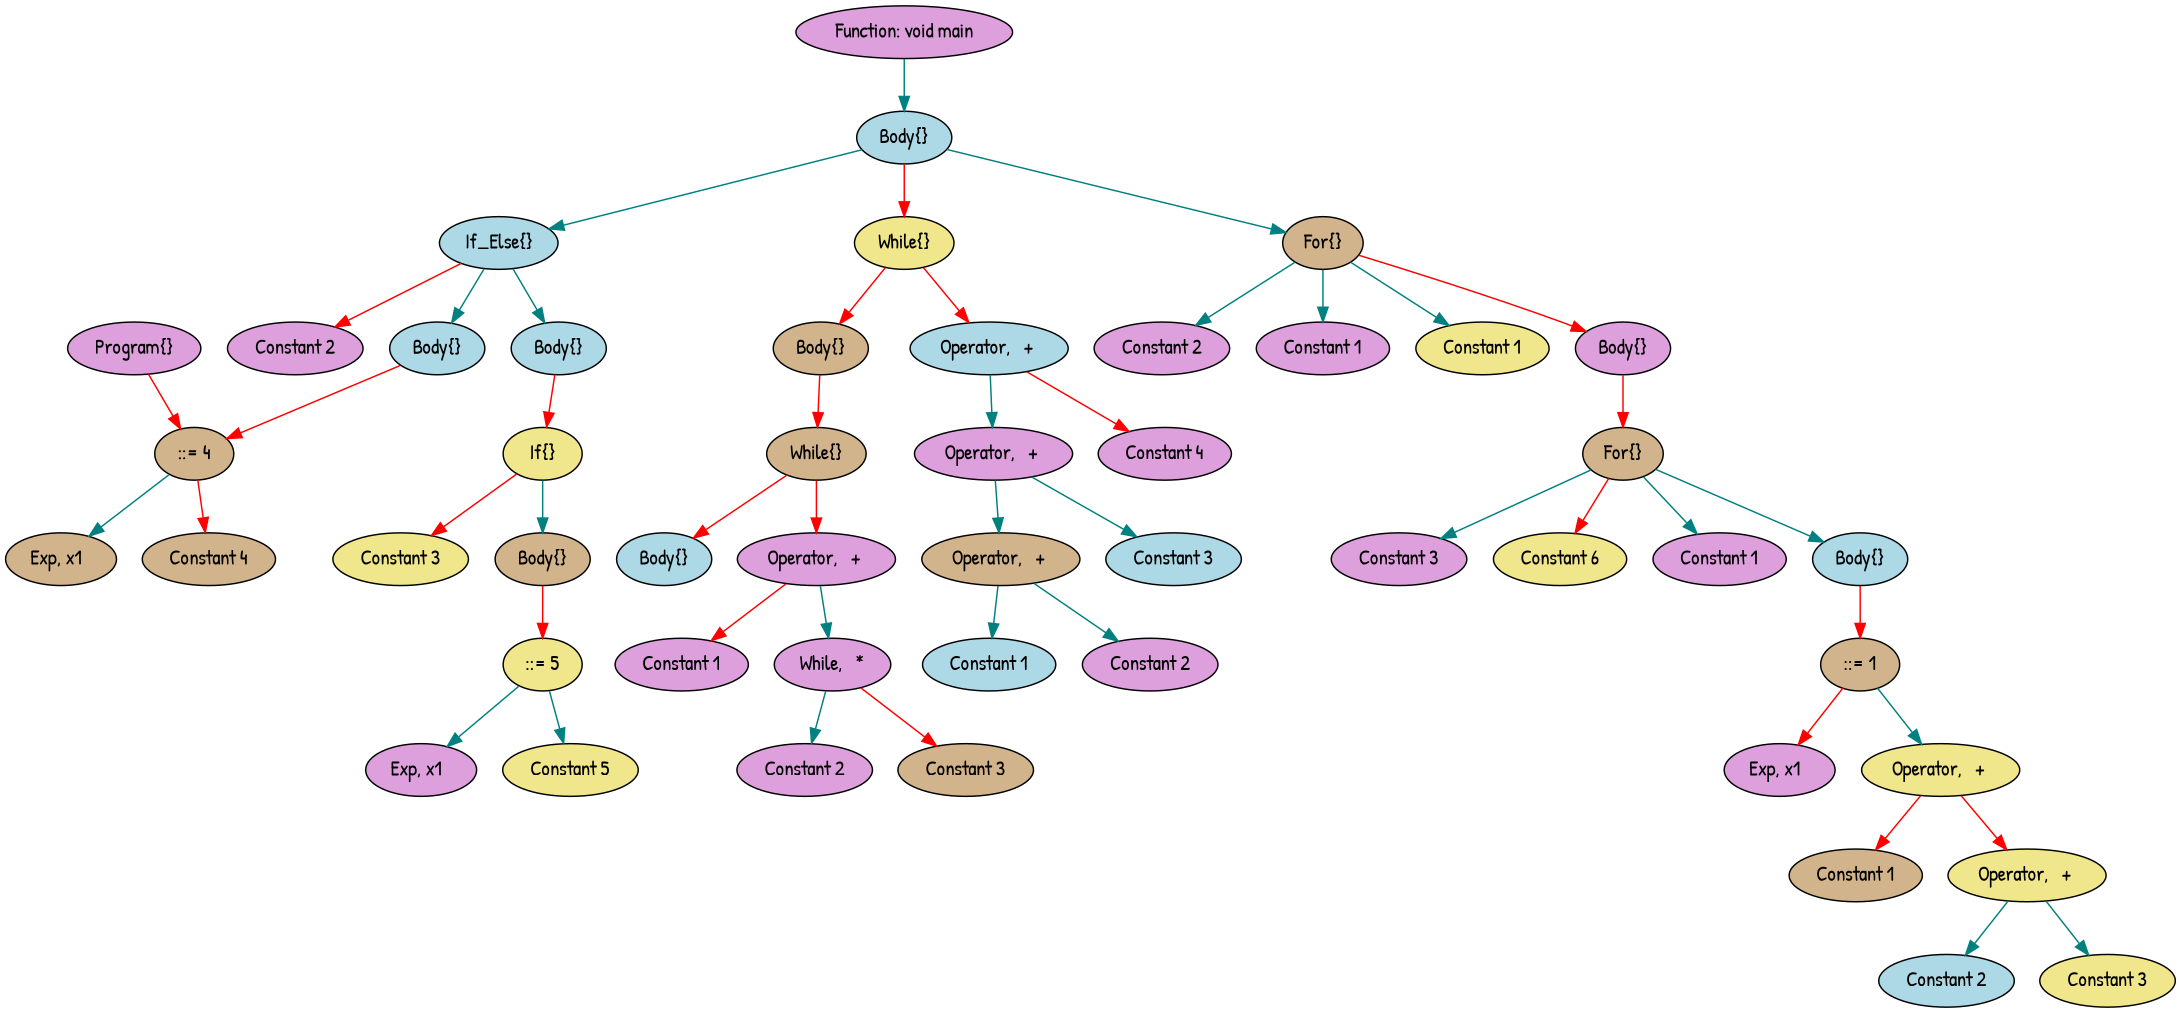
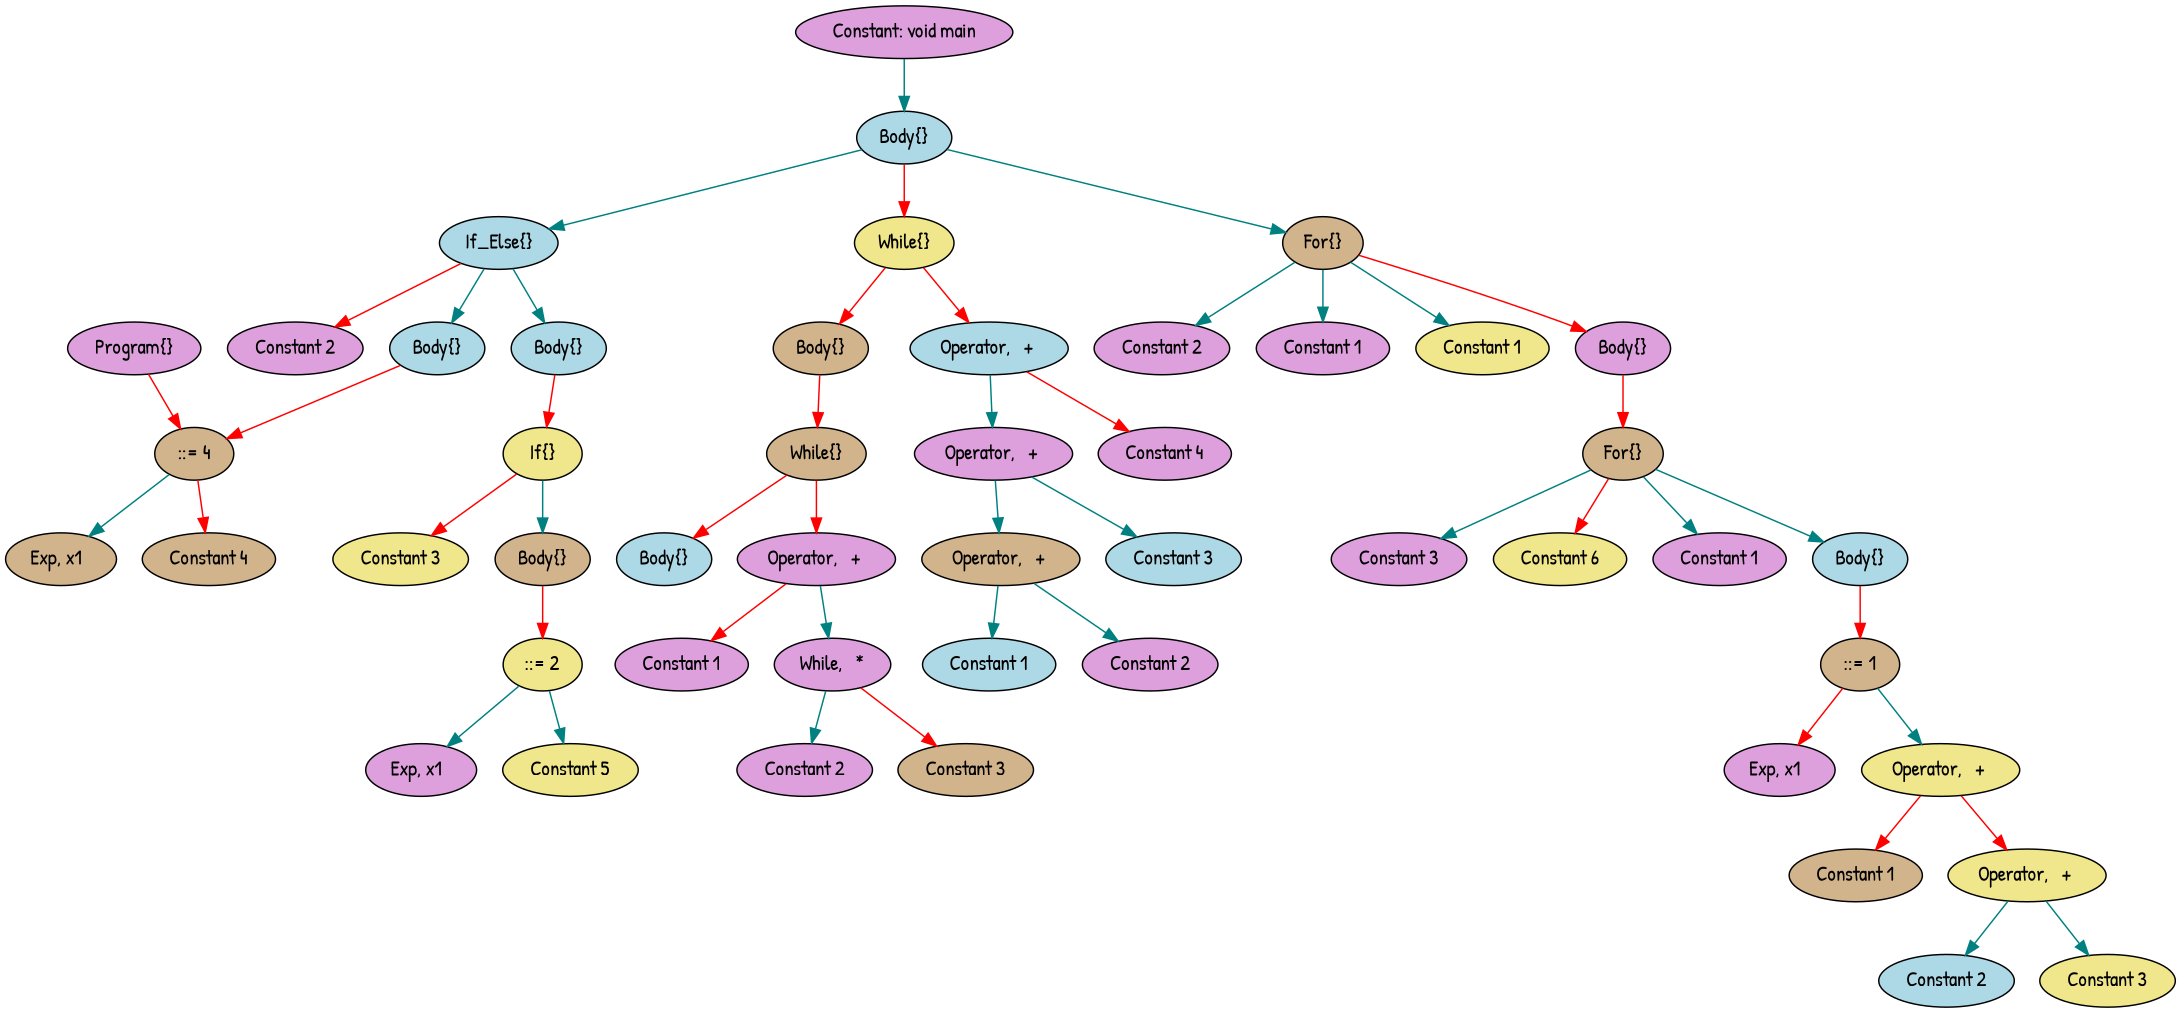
node "Function: void main": label "Function: void main" -> "Constant: void main"
node "::= 5": label "::= 5" -> "::= 2"
